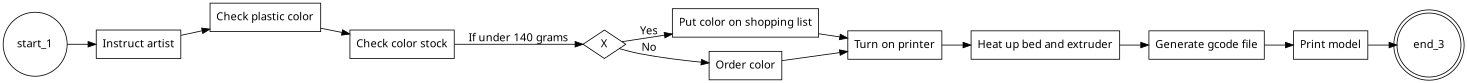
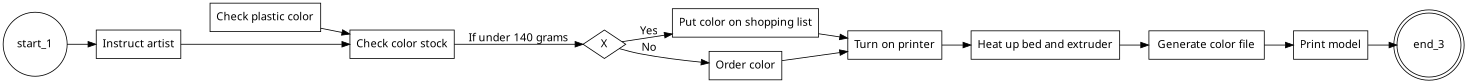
edge "Instruct artist" -> "Check plastic color": now "Instruct artist" -> "Check color stock"
node "Generate gcode file": label "Generate gcode file" -> "Generate color file"
